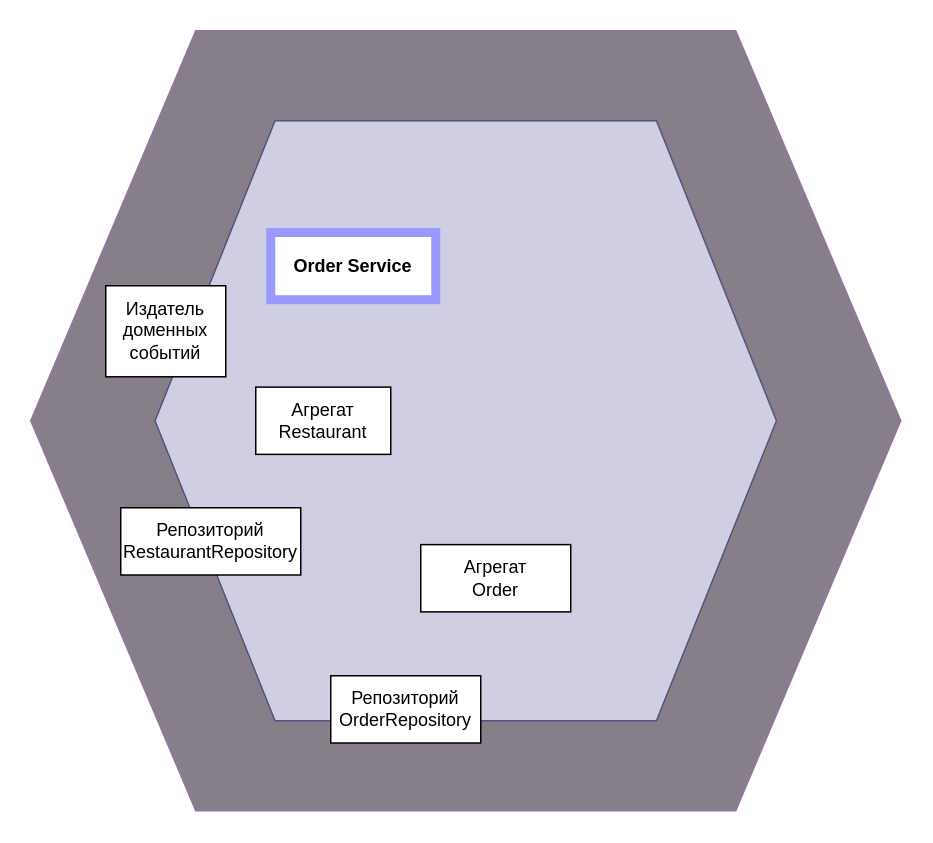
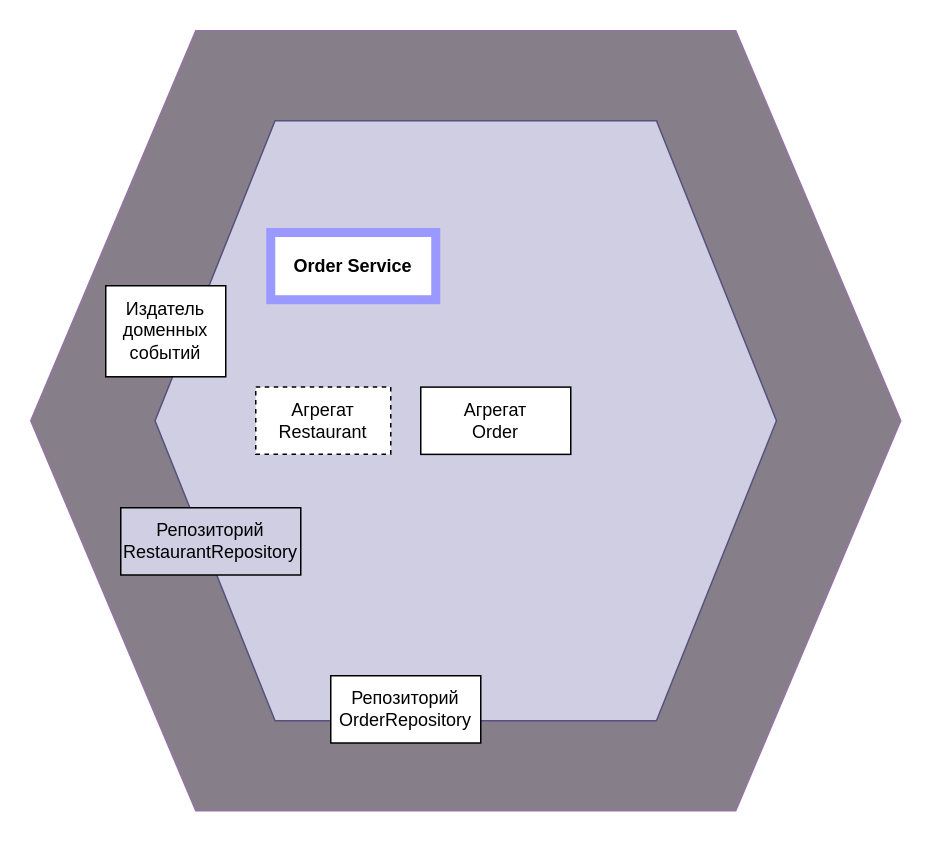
node "Агрегат Restaurant": style solid -> dashed
node "Репозиторий RestaurantRepository": fillcolor #ffffff -> #d0cee2
node "Агрегат Order": moved (496, 578) -> (496, 421)
